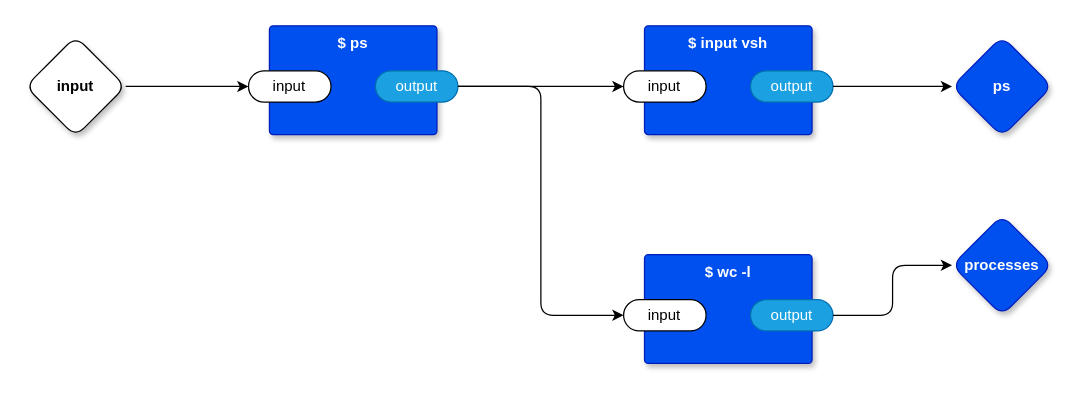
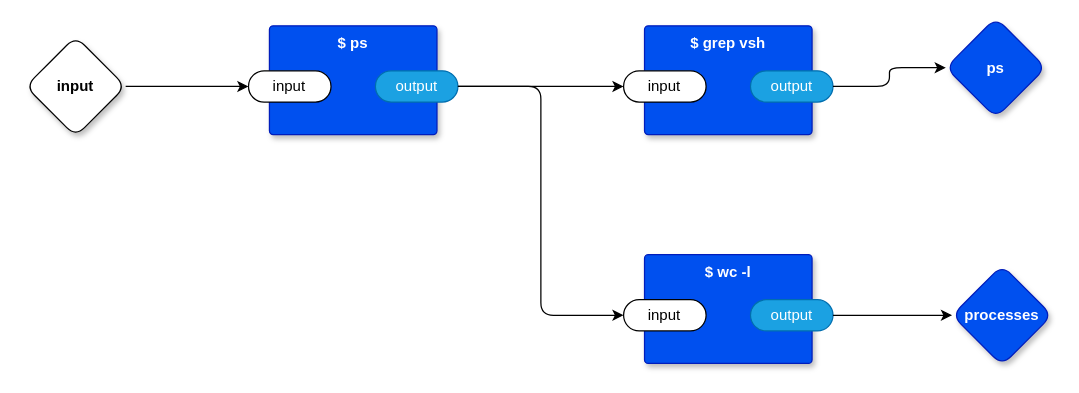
node "$ input vsh": label "$ input vsh" -> "$ grep vsh"
node "ps": moved (1002, 86) -> (996, 68)
node "processes": moved (1002, 265) -> (1002, 315)
